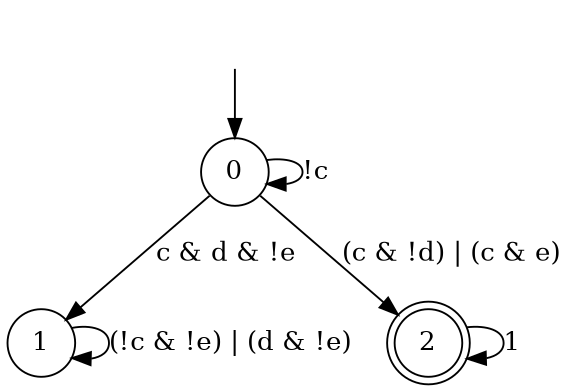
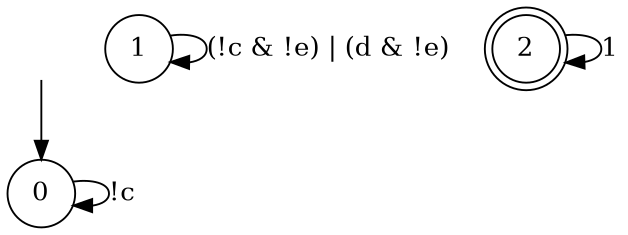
edge "0" -> "2": removed, label "(c & !d) | (c & e)"
edge "0" -> "1": removed, label "c & d & !e"
